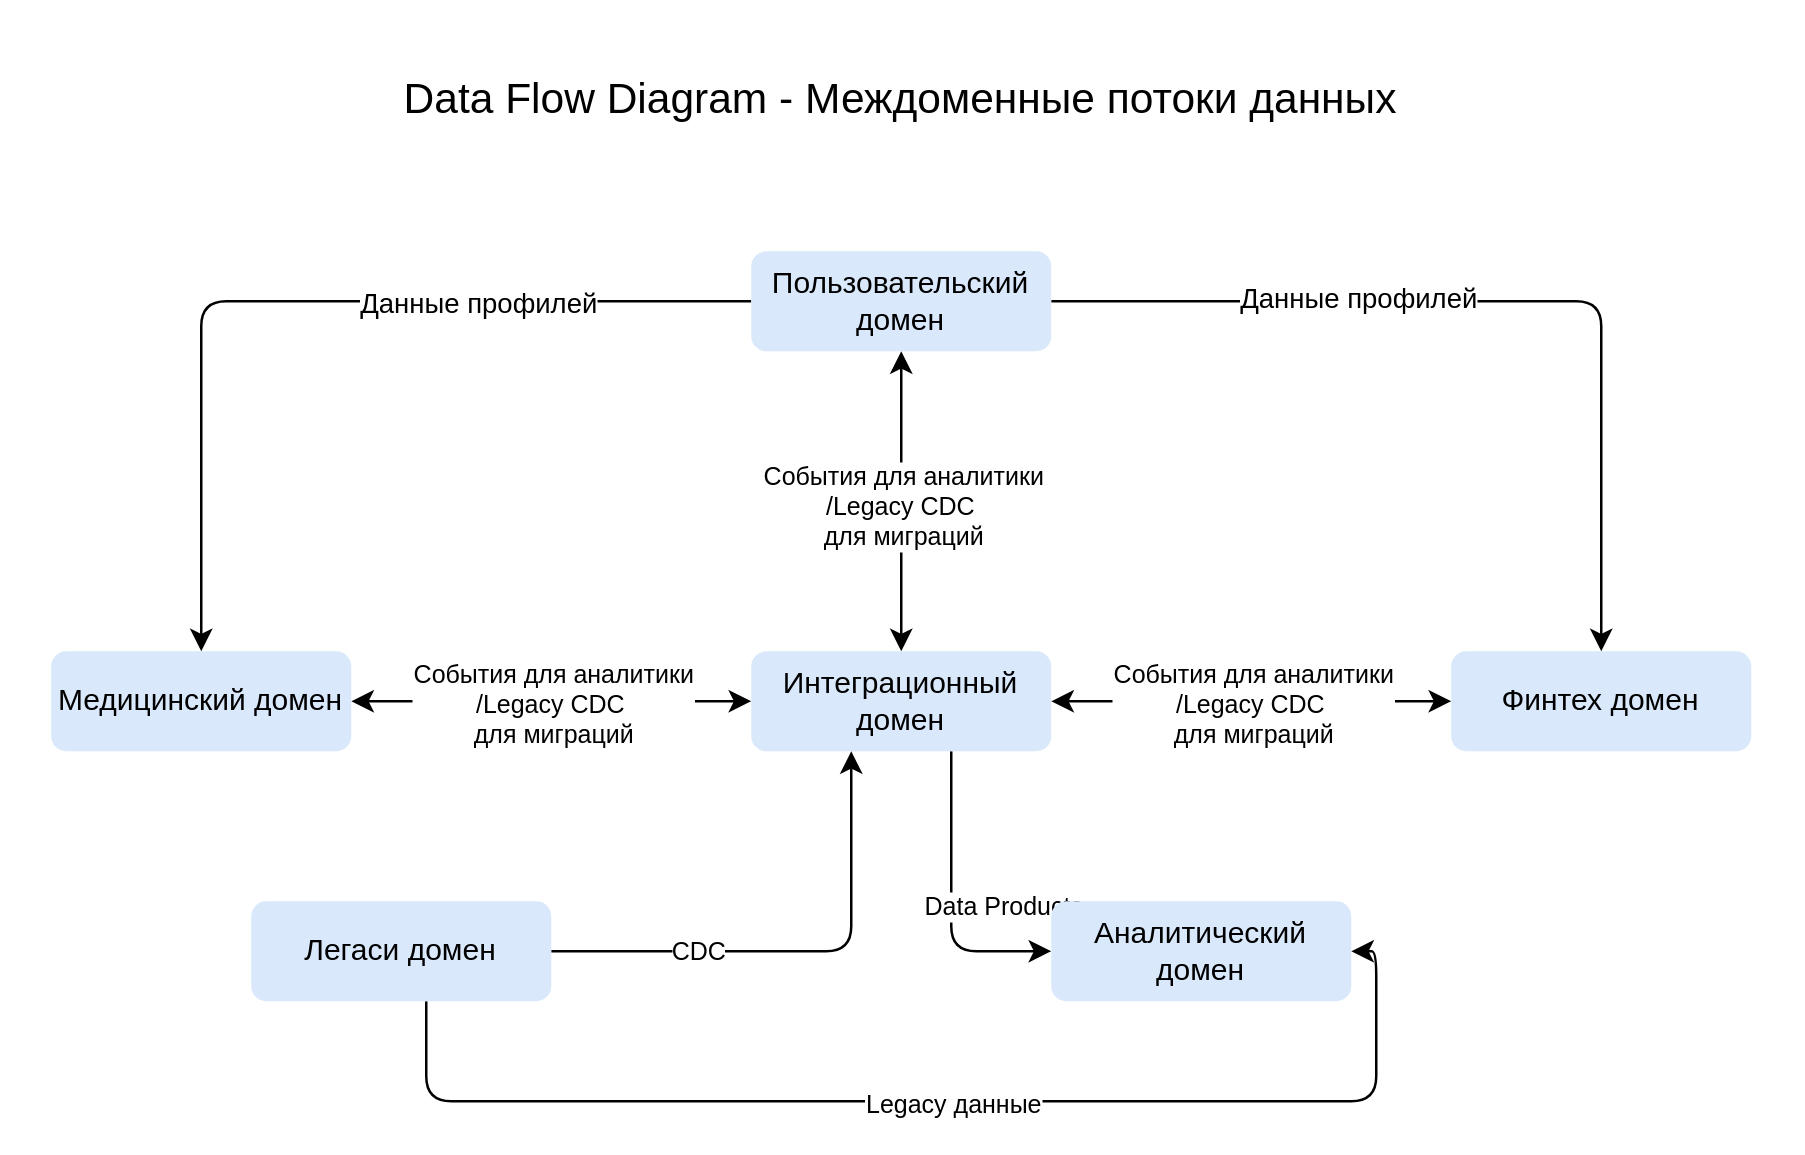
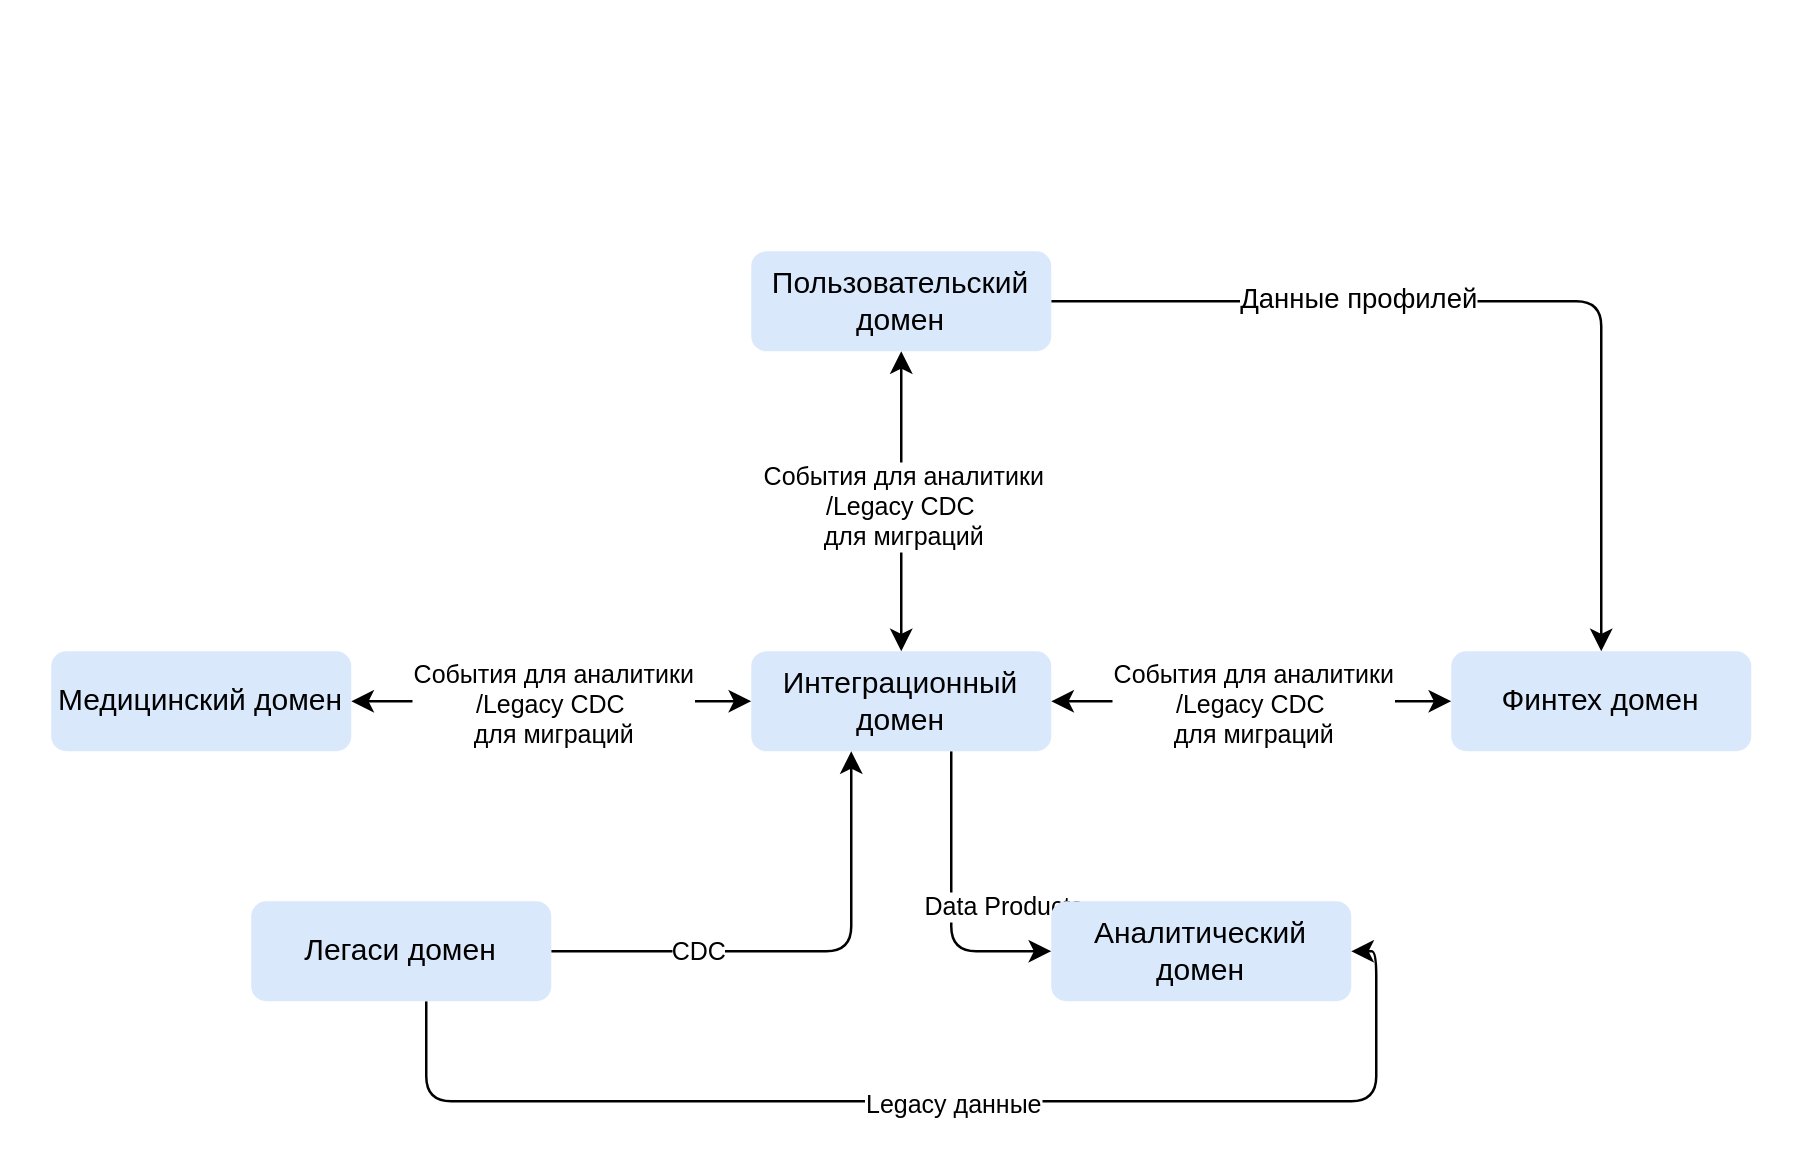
node "Data Flow Diagram - Междоменные потоки данных": removed
edge "Пользовательский домен" -> "Медицинский домен": removed, label "Данные профилей"
